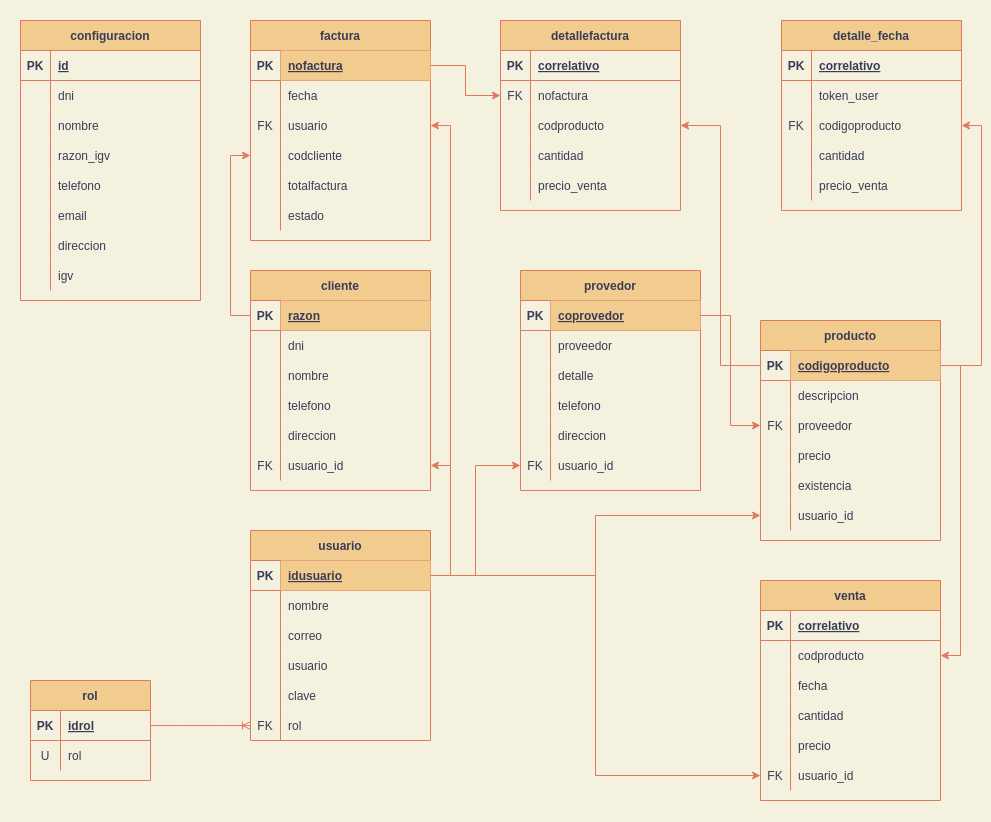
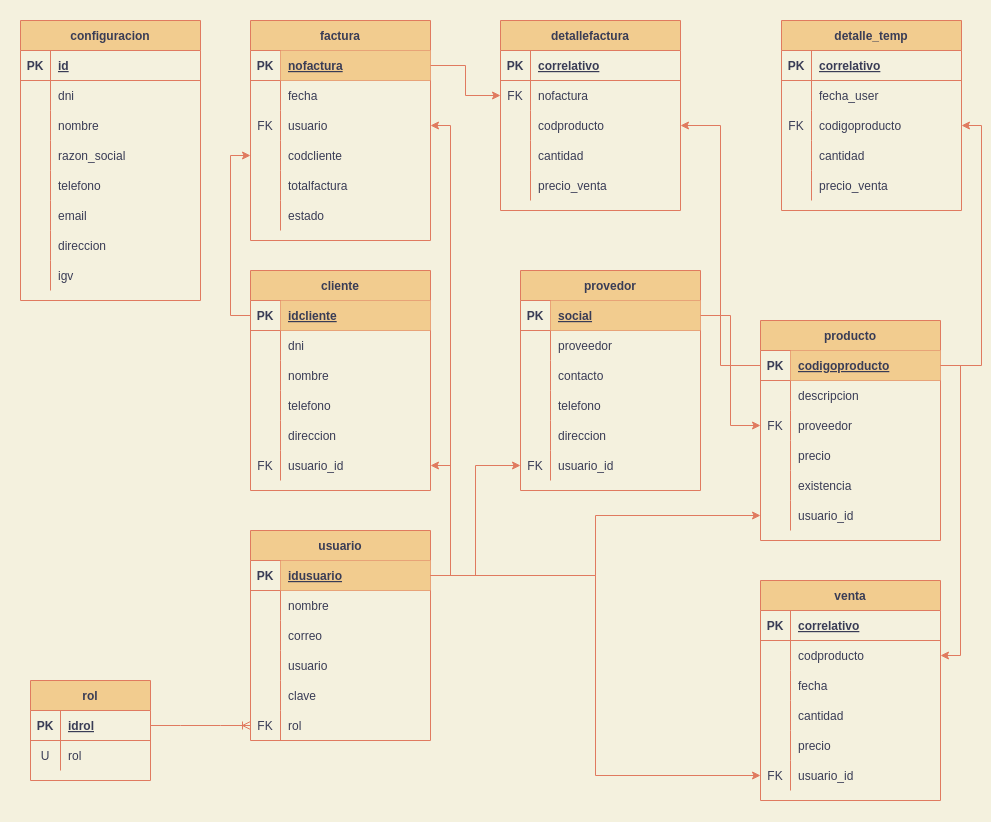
node "detalle_fecha": label "detalle_fecha" -> "detalle_temp"
node "token_user": label "token_user" -> "fecha_user"
node "razon_igv": label "razon_igv" -> "razon_social"
node "razon": label "razon" -> "idcliente"
node "coprovedor": label "coprovedor" -> "social"
node "detalle": label "detalle" -> "contacto"
